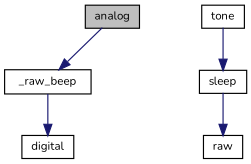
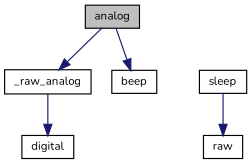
node "tone": removed
node "_raw_beep": label "_raw_beep" -> "_raw_analog"
node "beep": added
